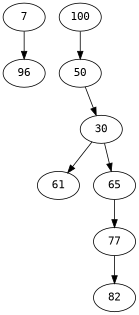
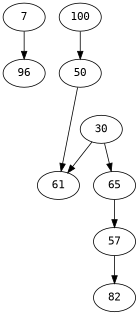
edge "50" -> "30": now "50" -> "61"
node "77": label "77" -> "57"
